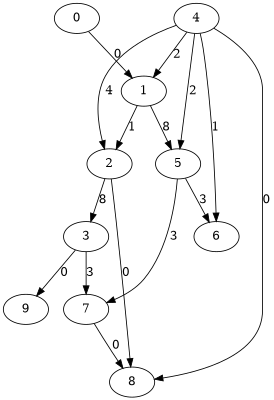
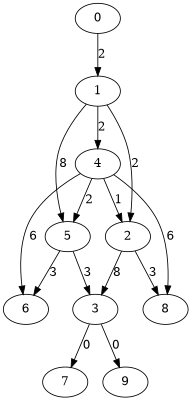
edge "4" -> "1": reversed
edge "0" -> "1": label "0" -> "2"
edge "4" -> "2": label "4" -> "1"
edge "1" -> "2": label "1" -> "2"
edge "4" -> "6": label "1" -> "6"
edge "4" -> "8": label "0" -> "6"
edge "5" -> "7": now "5" -> "3"
edge "3" -> "7": label "3" -> "0"
edge "2" -> "8": label "0" -> "3"
edge "7" -> "8": removed, label "0"
